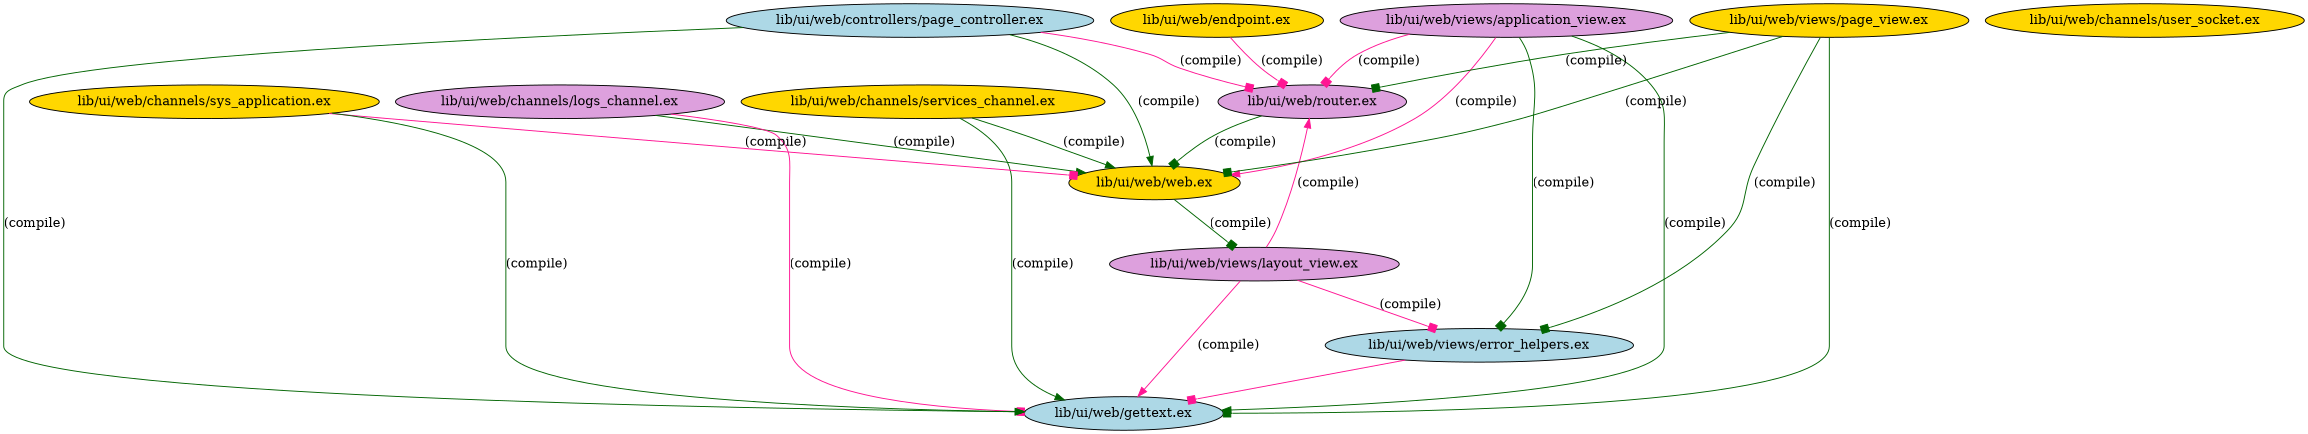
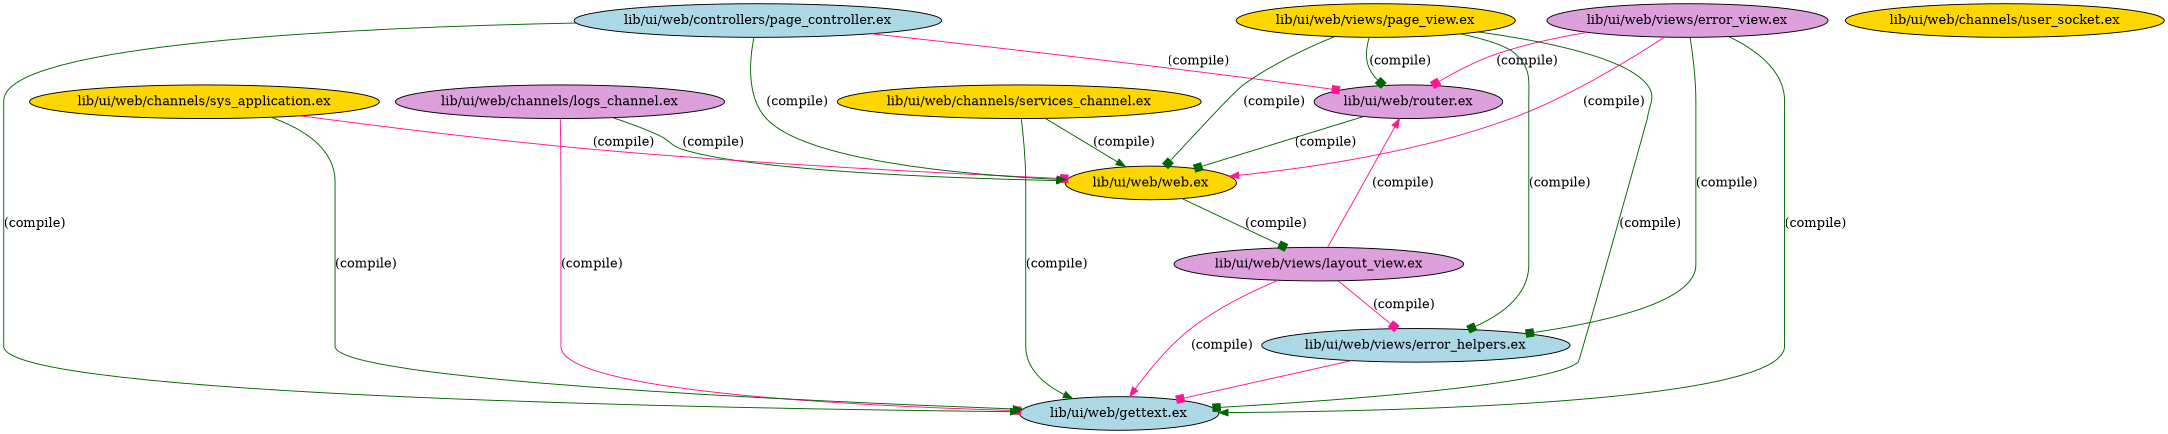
node "lib/ui/web/endpoint.ex": removed
node "lib/ui/web/views/application_view.ex": label "lib/ui/web/views/application_view.ex" -> "lib/ui/web/views/error_view.ex"
